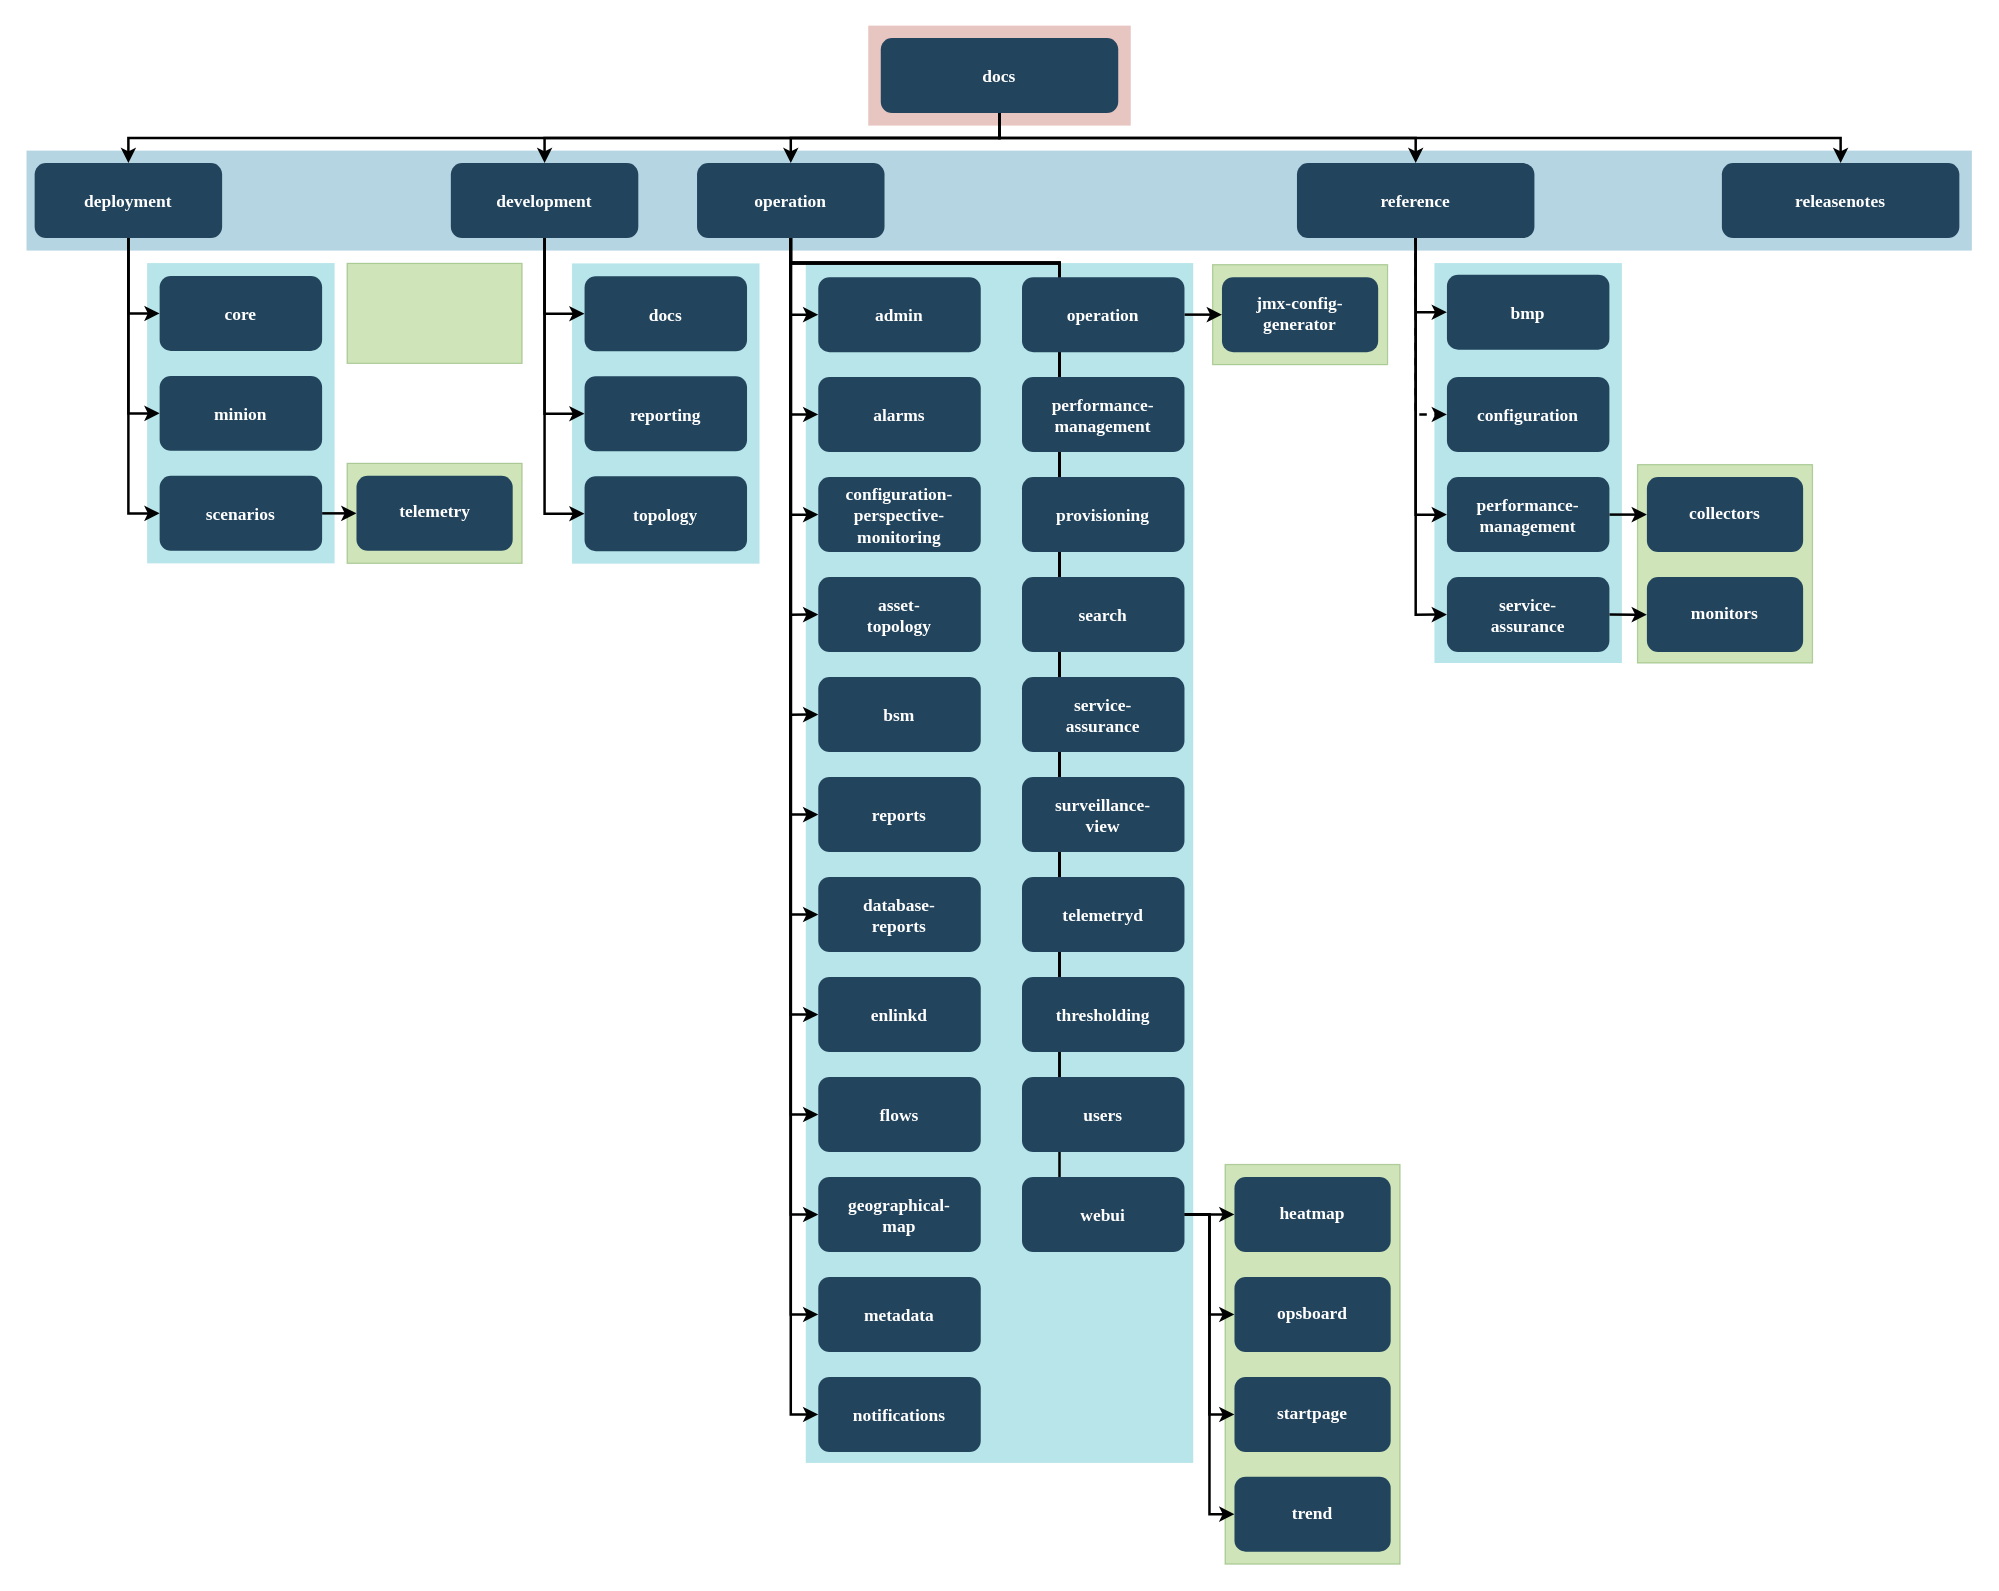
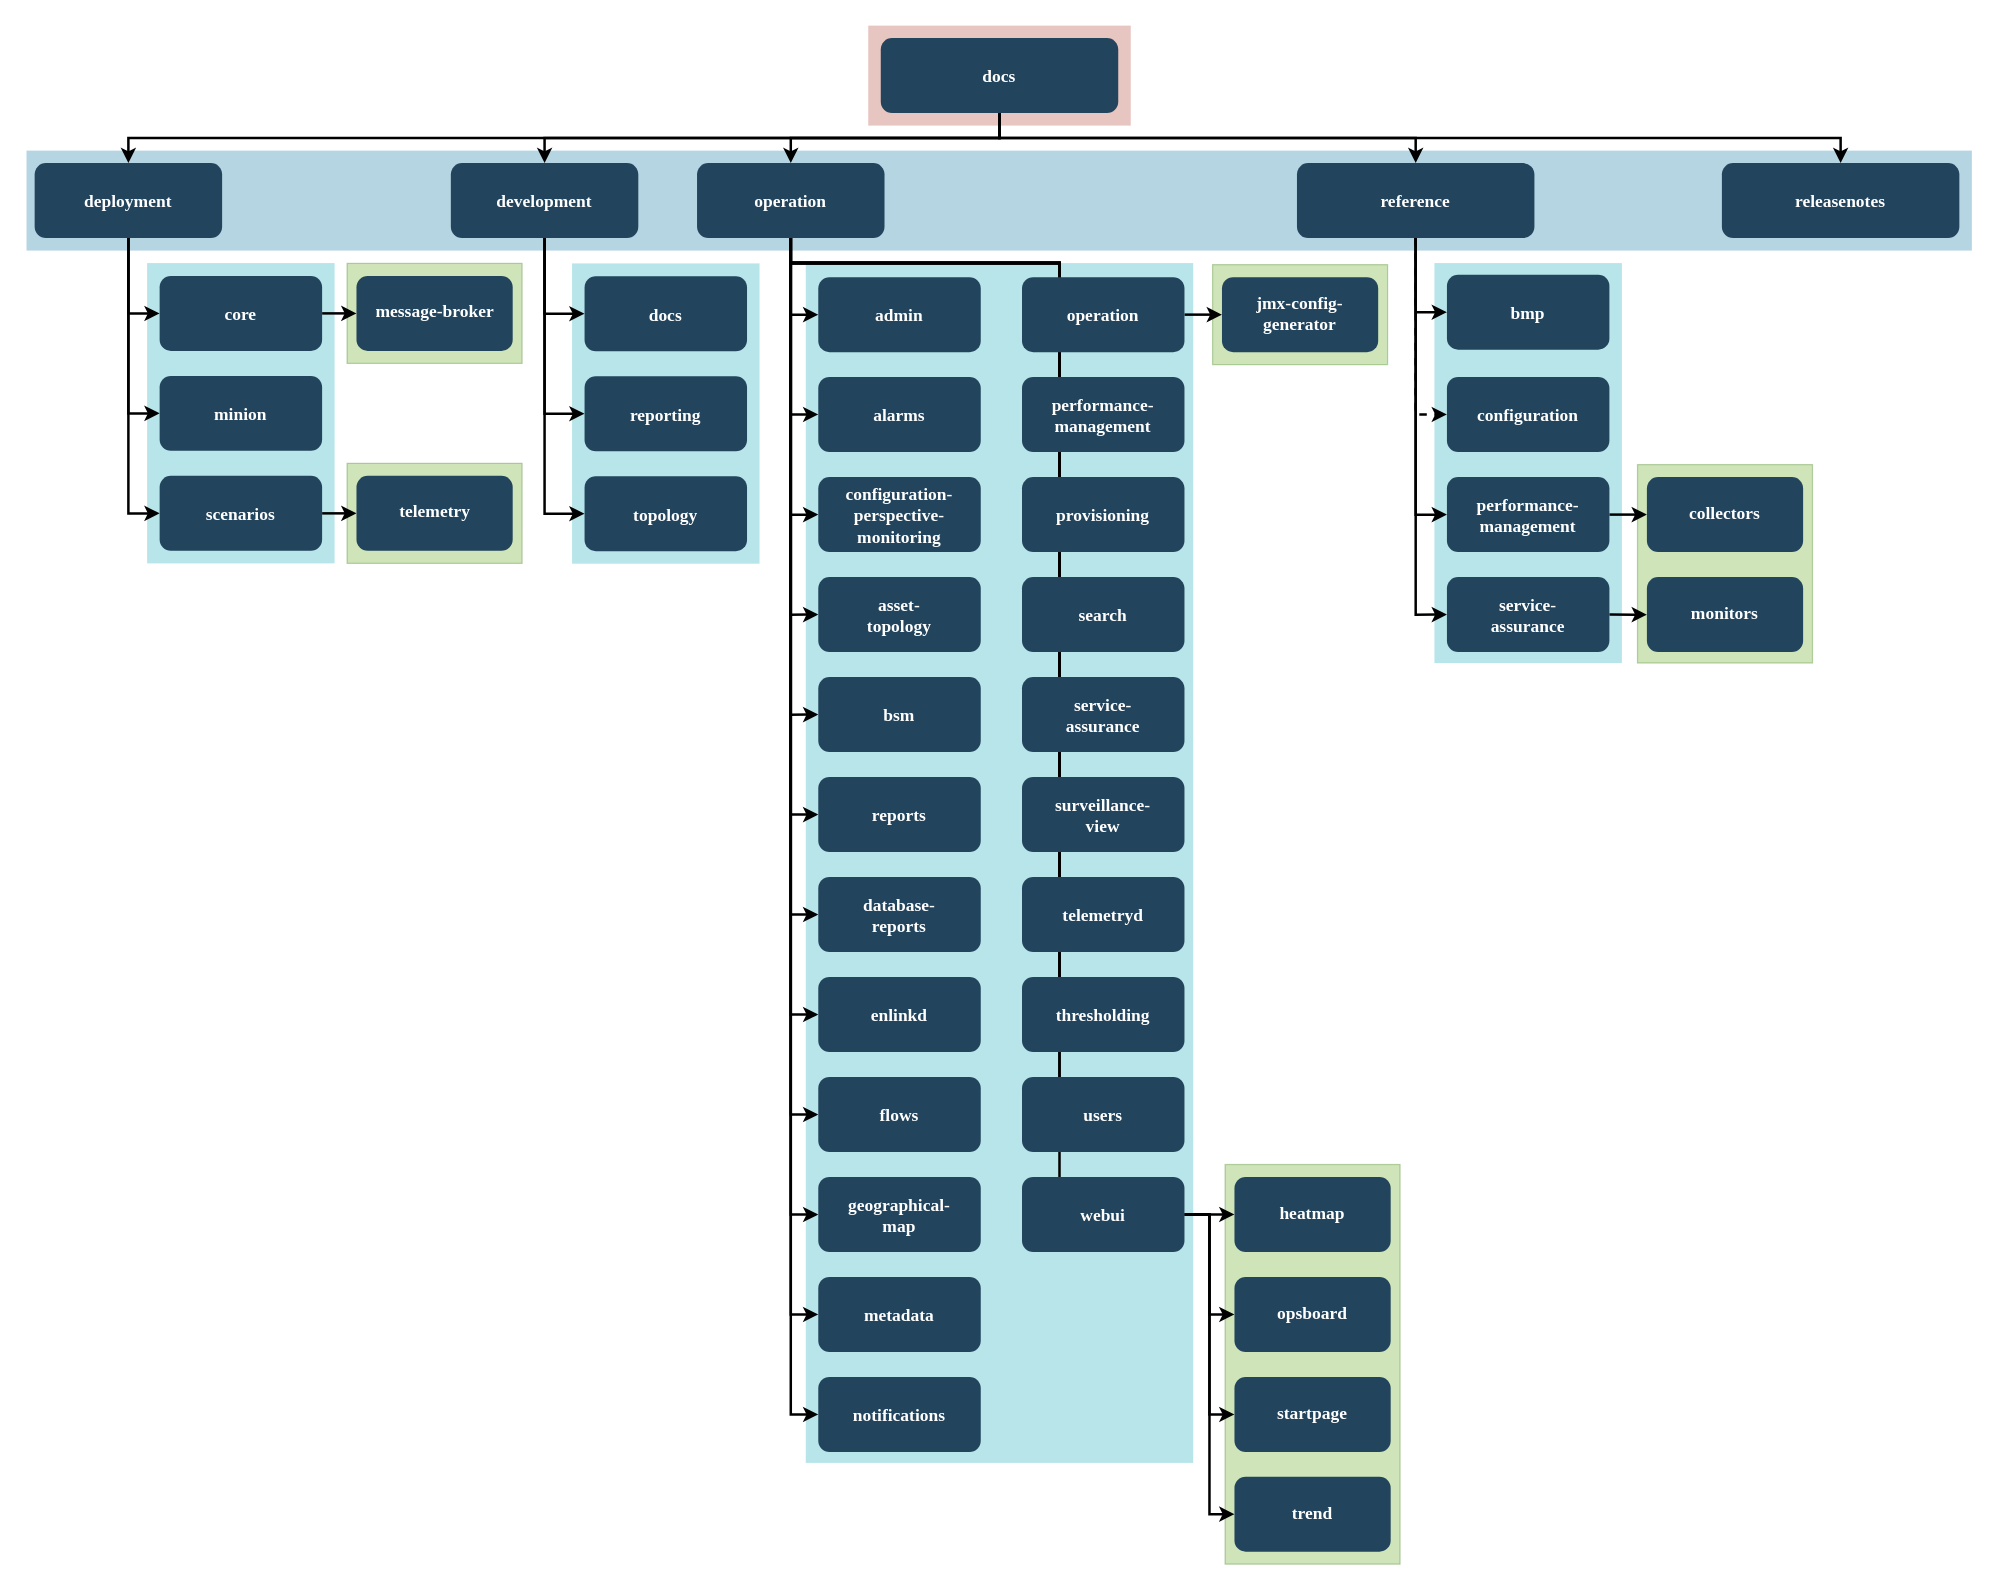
edge "core" -> "message-broker": added
node "message-broker": added
